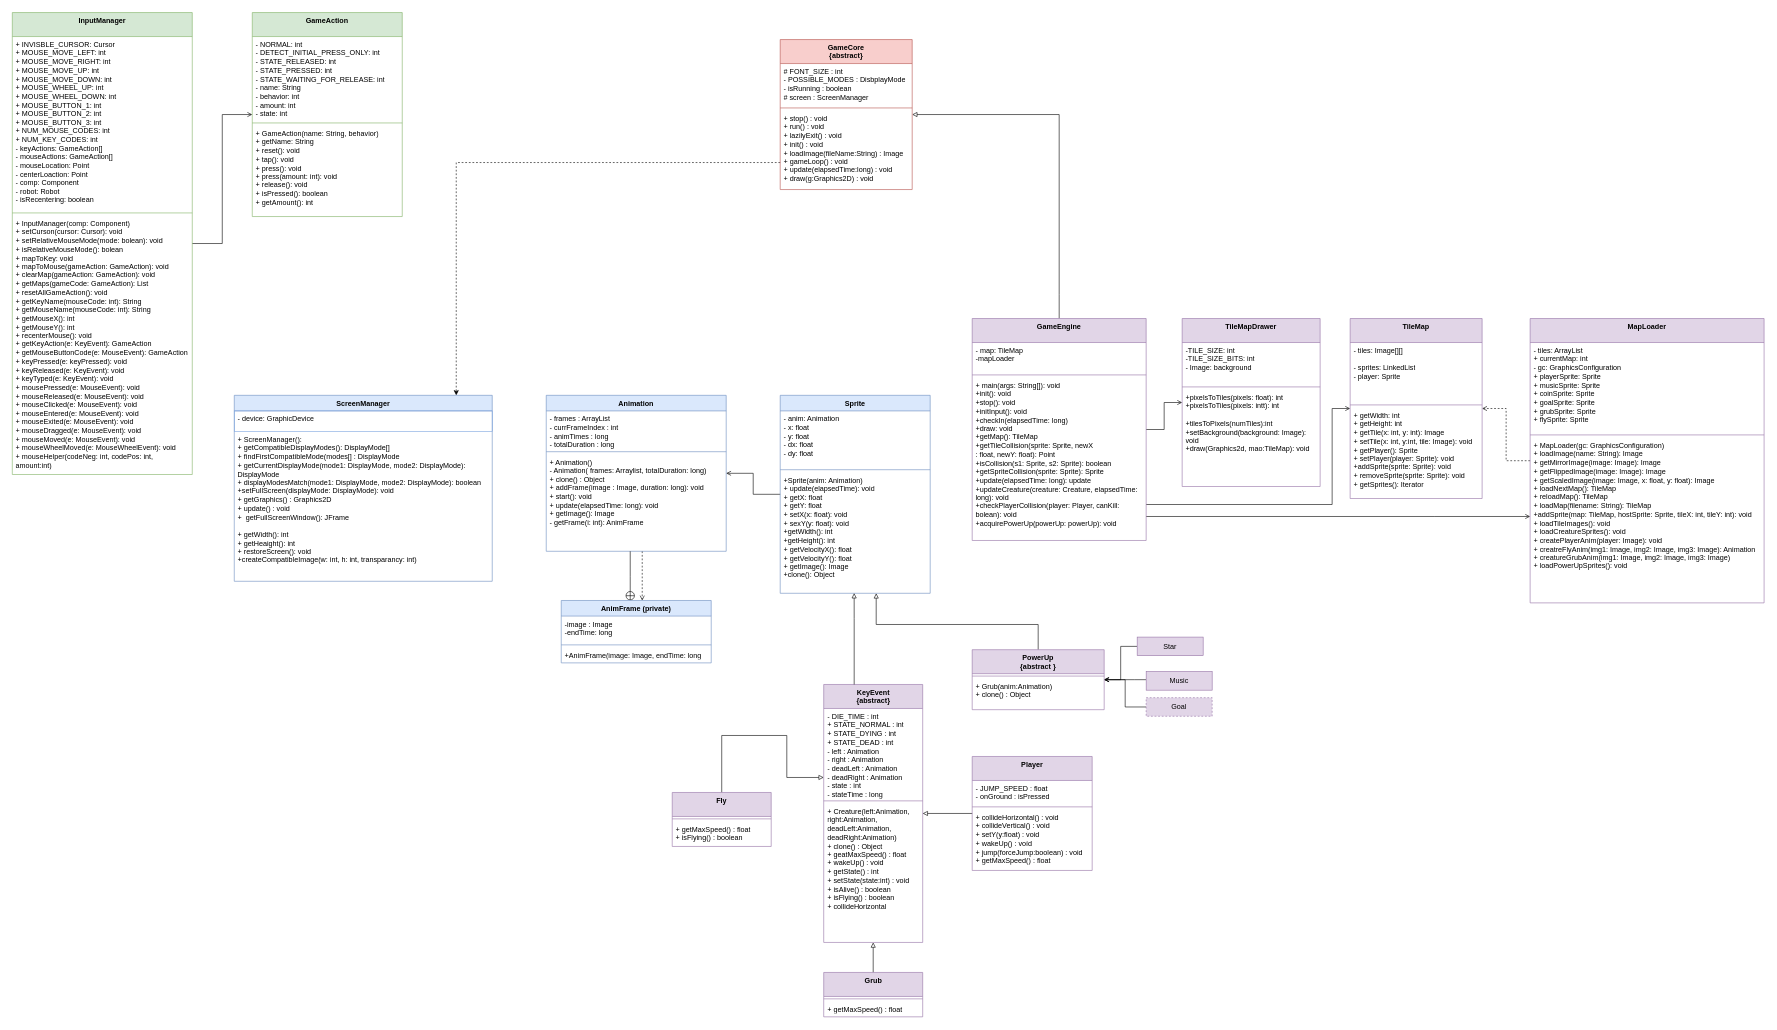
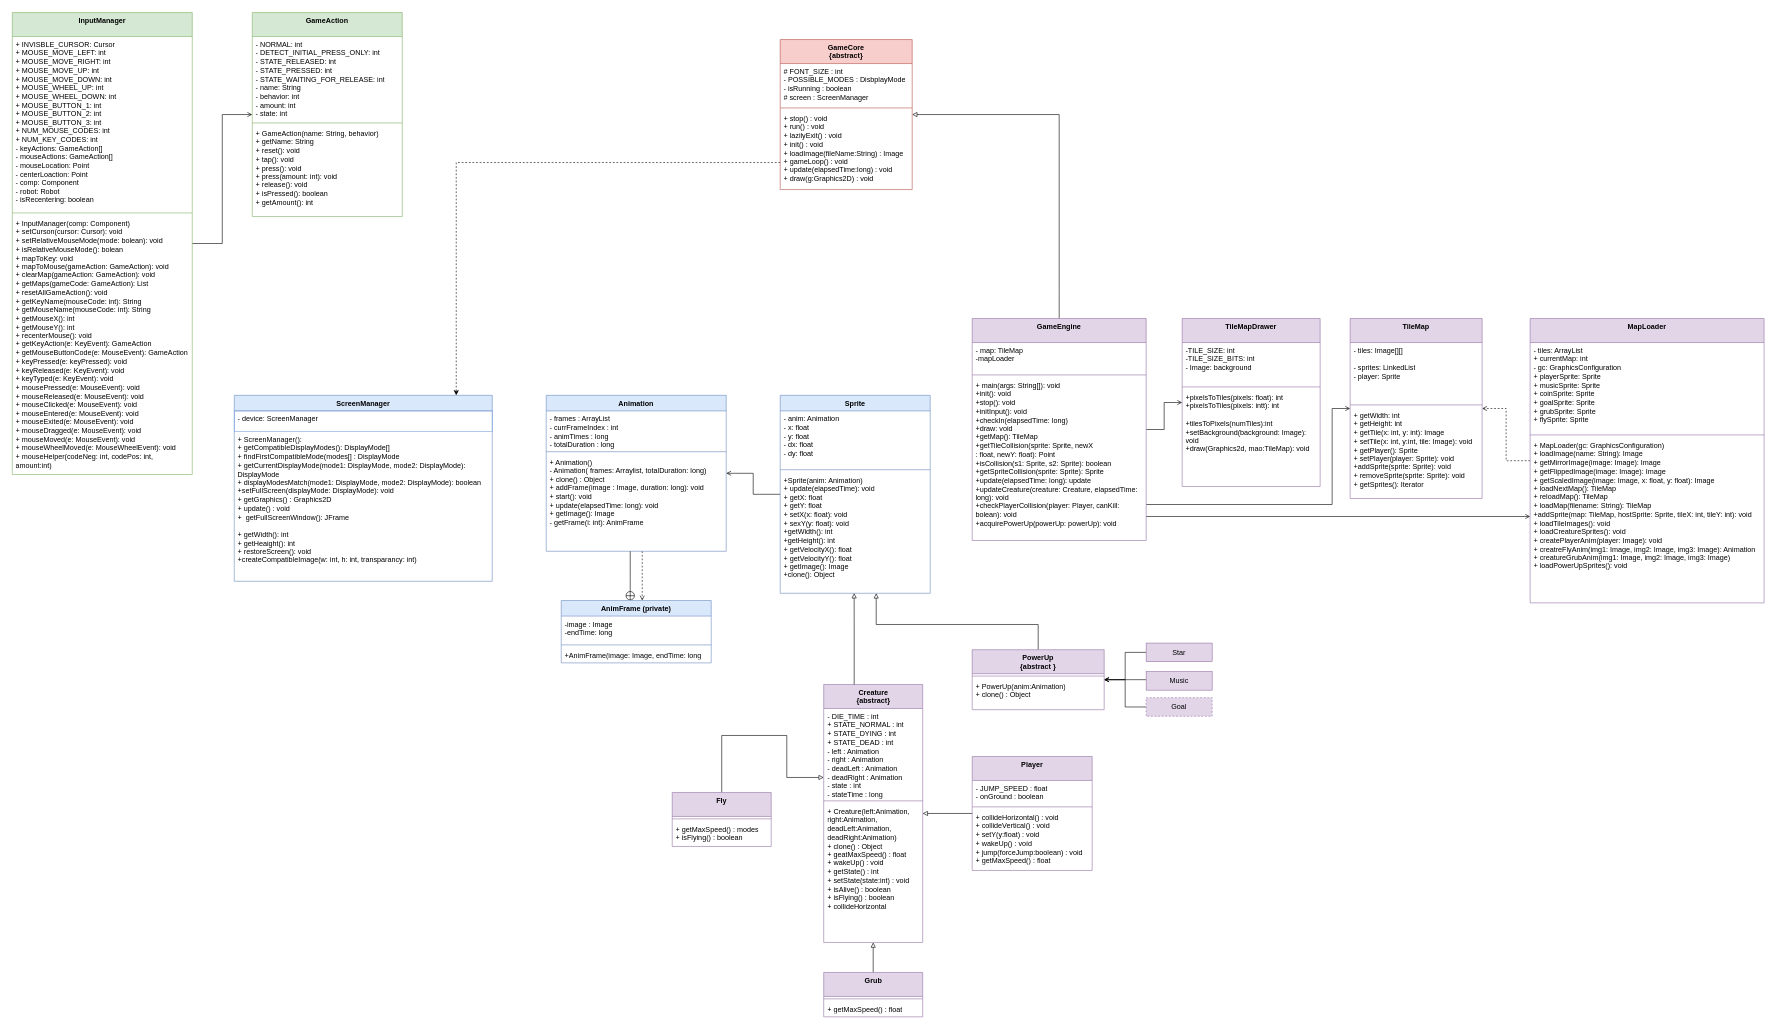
node "- device: GraphicDevice": label "- device: GraphicDevice" -> "- device: ScreenManager"
node "Star": moved (1170, 646) -> (1179, 652)
node "+ Grub(anim:Animation) + clone() : Object": label "+ Grub(anim:Animation) + clone() : Object" -> "+ PowerUp(anim:Animation) + clone() : Object"
node "KeyEvent {abstract}": label "KeyEvent {abstract}" -> "Creature {abstract}"
node "- JUMP_SPEED : float - onGround : isPressed": label "- JUMP_SPEED : float - onGround : isPressed" -> "- JUMP_SPEED : float - onGround : boolean"
node "+ getMaxSpeed() : float + isFlying() : boolean": label "+ getMaxSpeed() : float + isFlying() : boolean" -> "+ getMaxSpeed() : modes + isFlying() : boolean"
